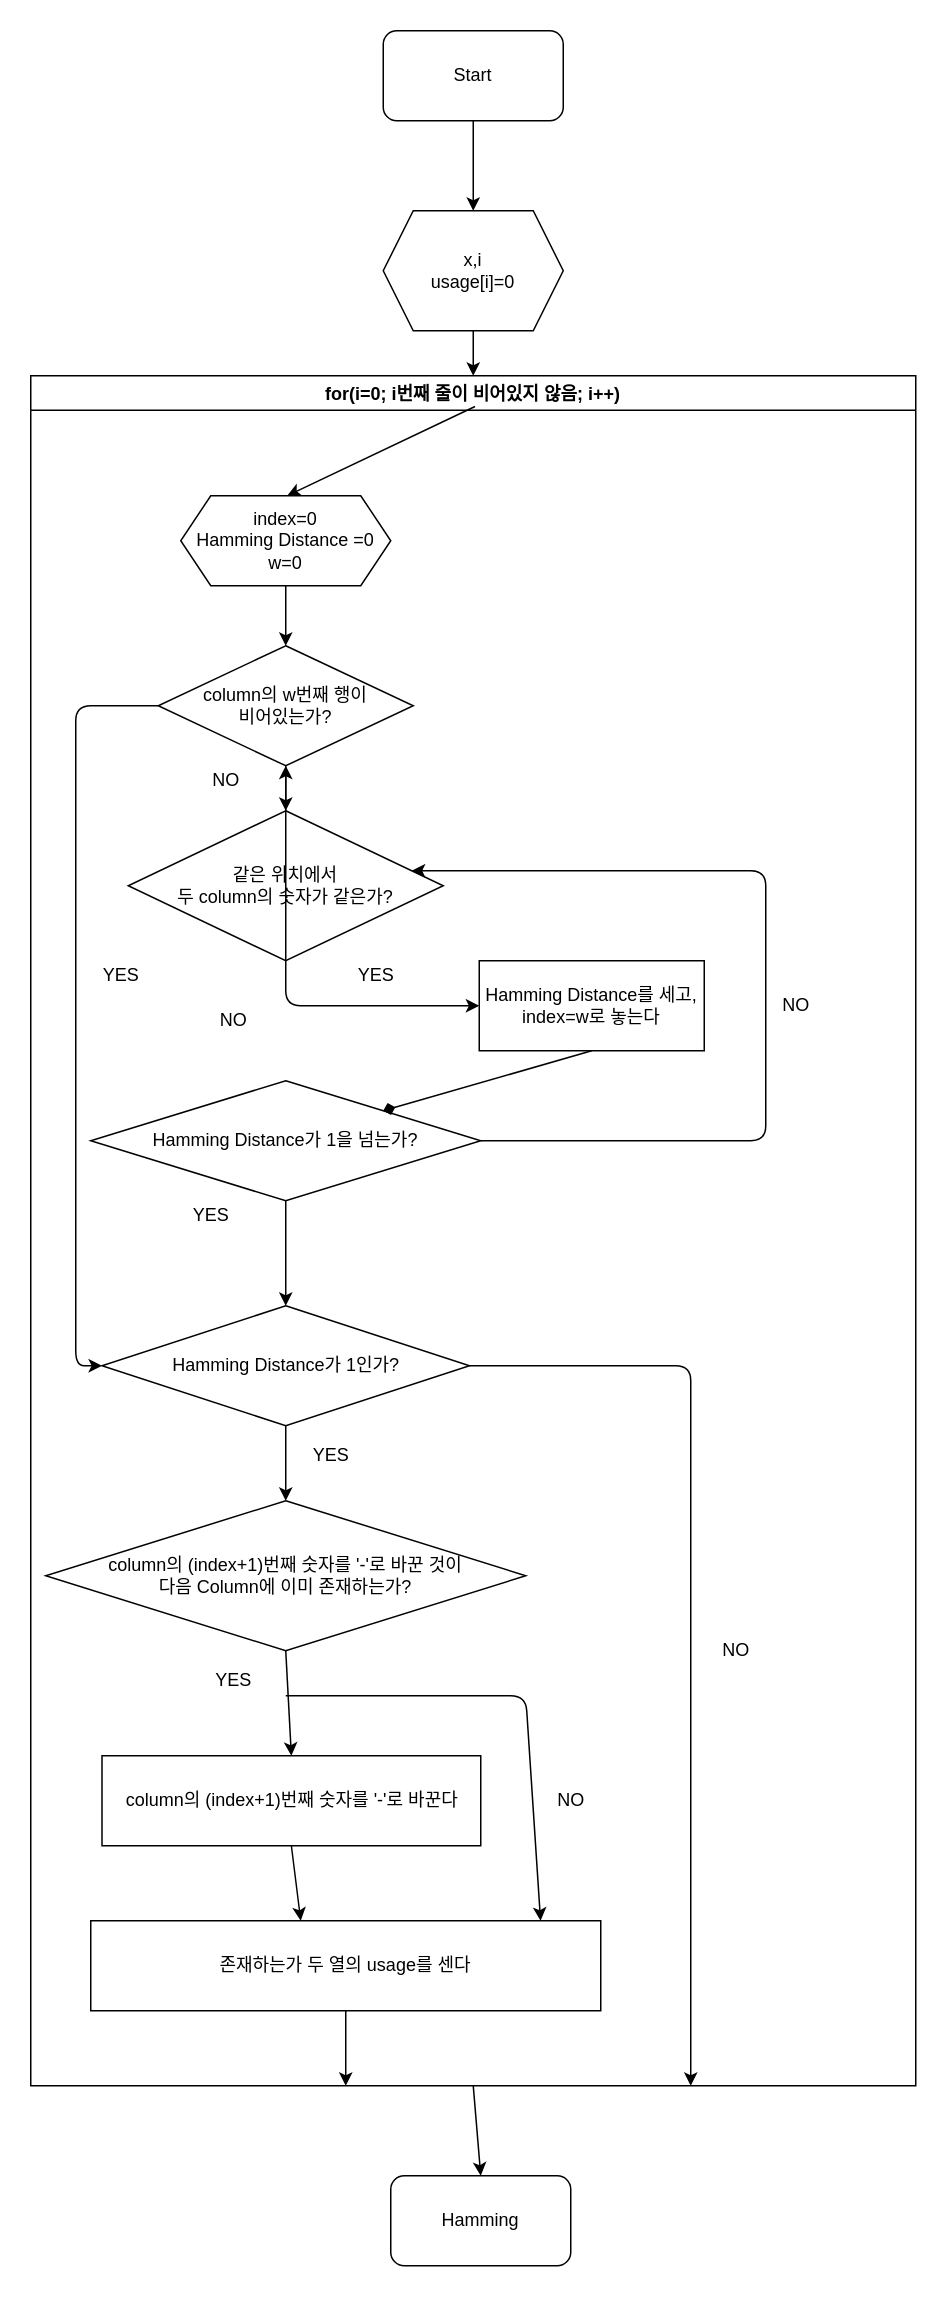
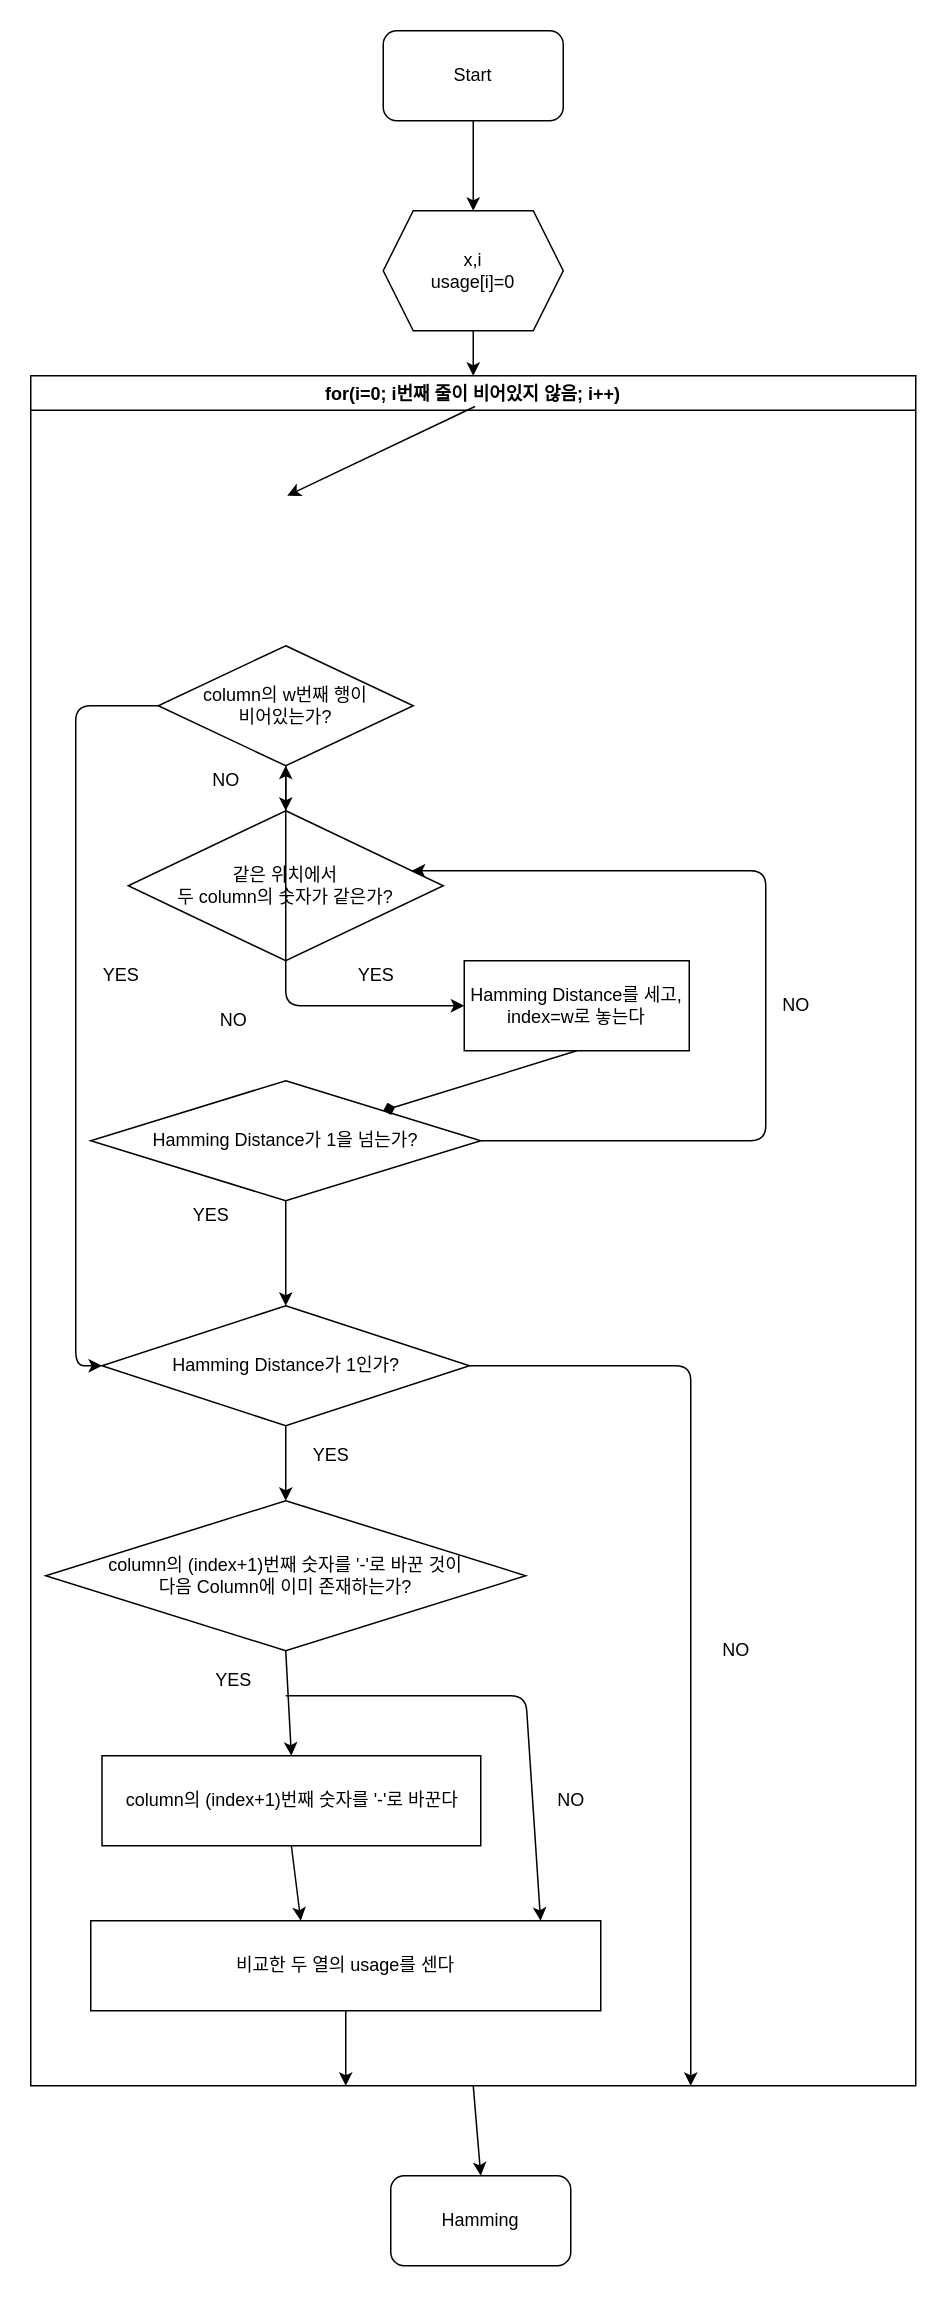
node "index=0 Hamming Distance =0 w=0": removed
edge "index=0 Hamming Distance =0 w=0" -> "column의 w번째 행이 비어있는가?": removed
node "Hamming Distance를 세고, index=w로 놓는다": moved (592, 1006) -> (577, 1006)
node "존재하는가 두 열의 usage를 센다": label "존재하는가 두 열의 usage를 센다" -> "비교한 두 열의 usage를 센다"
